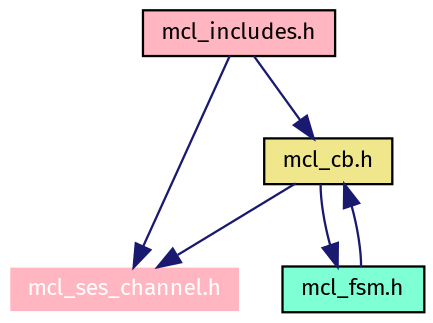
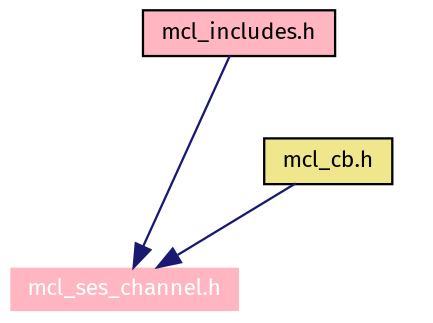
edge "mcl_includes.h" -> "mcl_cb.h": removed
node "mcl_fsm.h": removed
